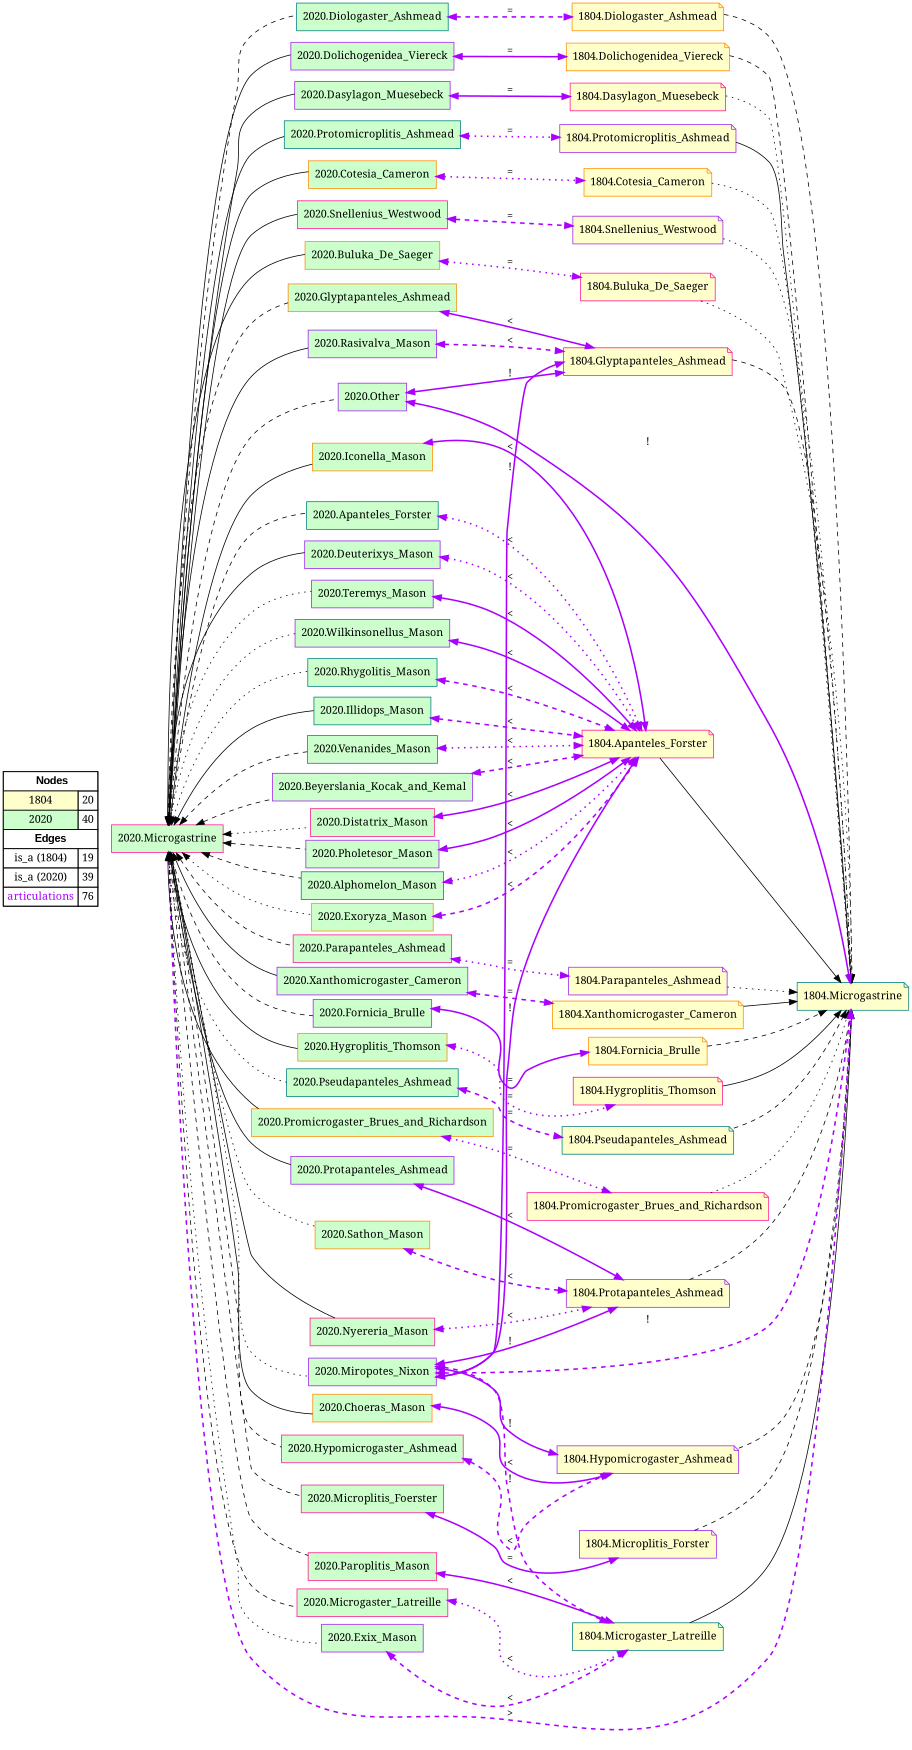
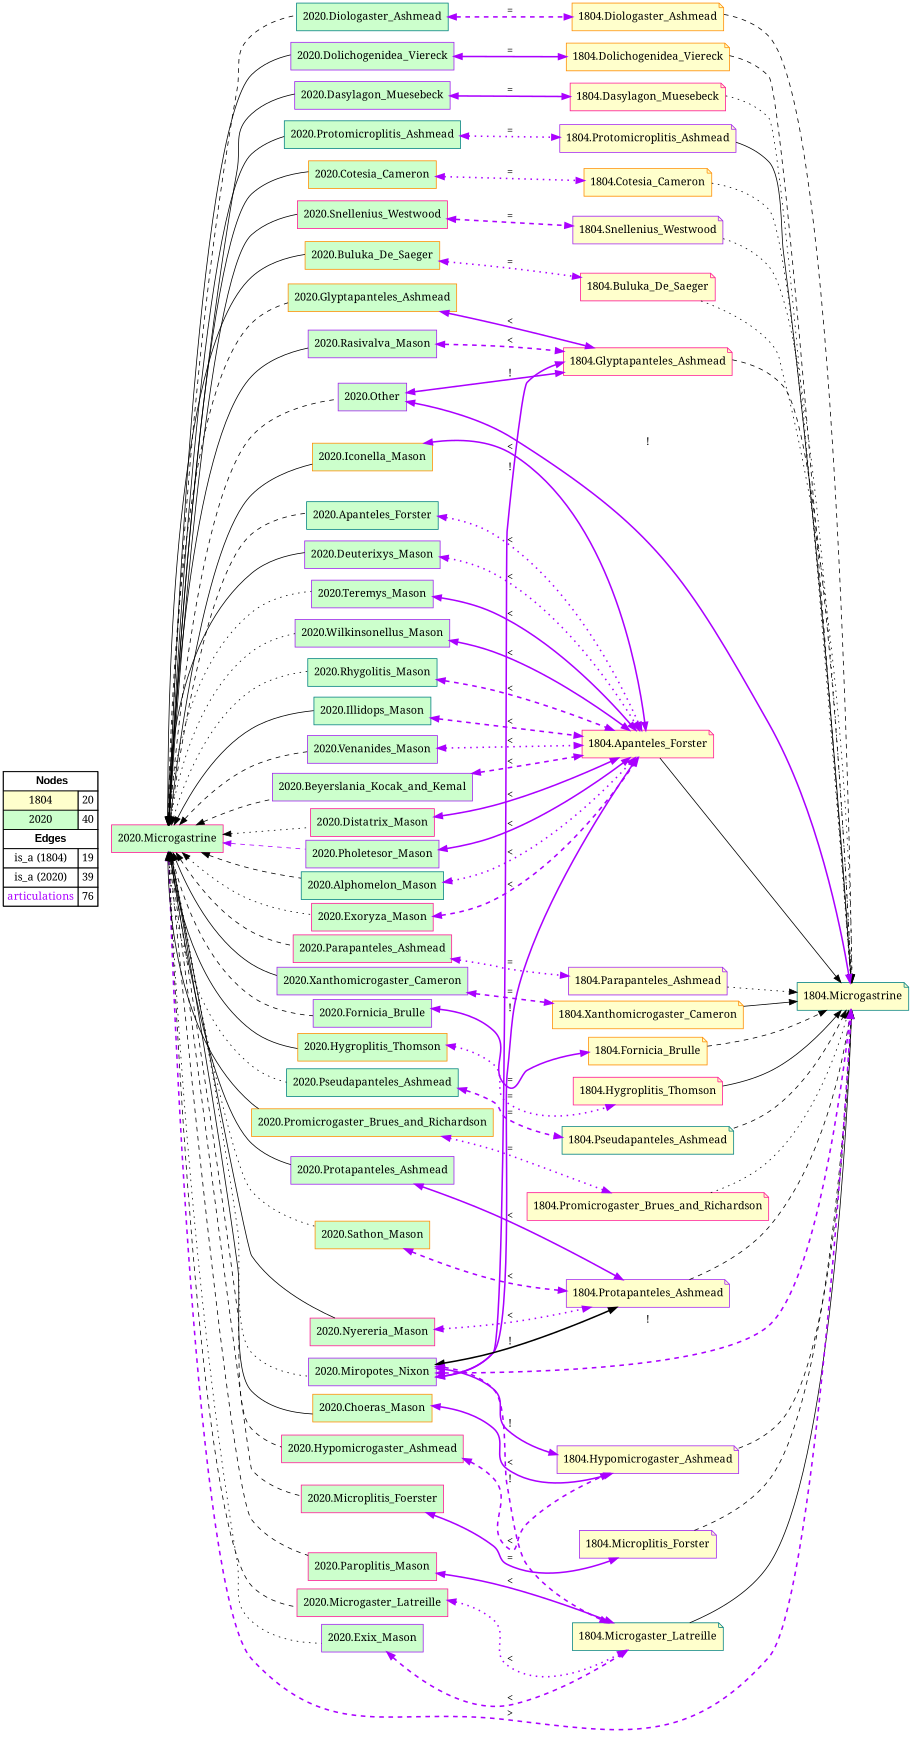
edge "2020.Pholetesor_Mason" -> "2020.Microgastrine": color #000000 -> #aa00ff
node "2020.Exoryza_Mason": color darkorange -> deeppink
edge "1804.Protapanteles_Ashmead" -- "2020.Miropotes_Nixon": color #aa00ff -> #000000
